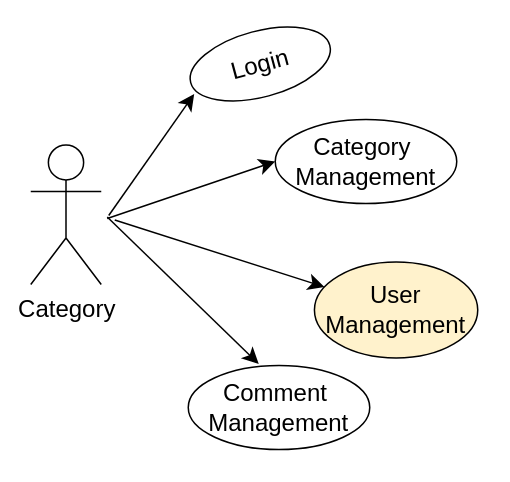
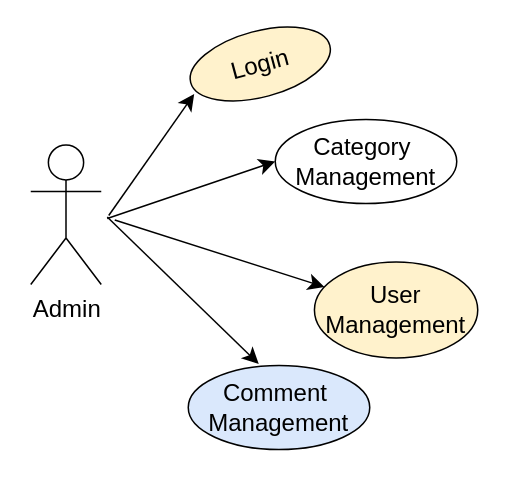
node "Login": fillcolor #ffffff -> #fff2cc
node "Category": label "Category" -> "Admin"
node "Comment Management": fillcolor #ffffff -> #dae8fc
